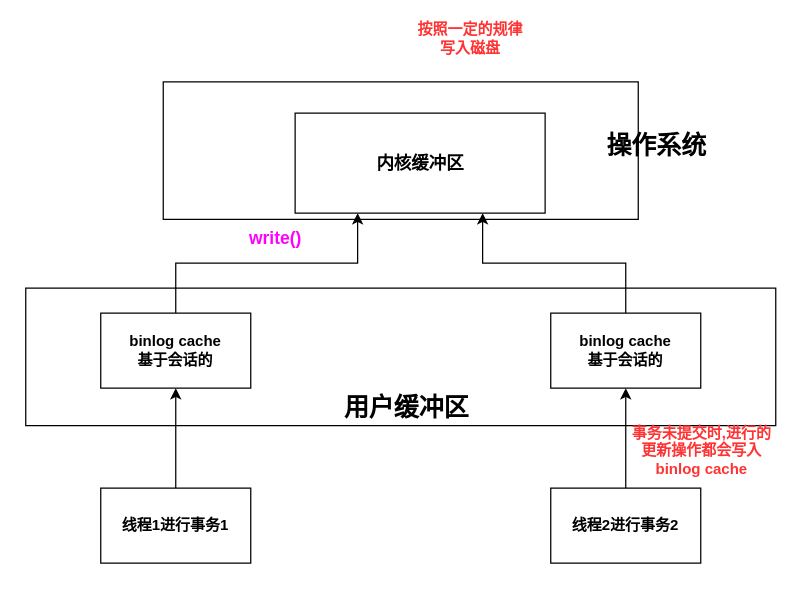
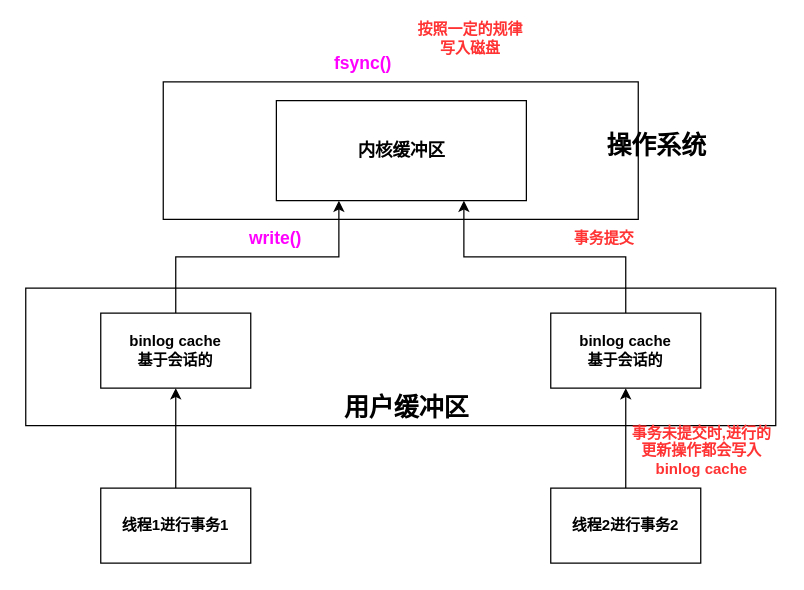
node "fsync()": added
node "内核缓冲区": moved (420, 163) -> (401, 151)
node "事务提交": added
